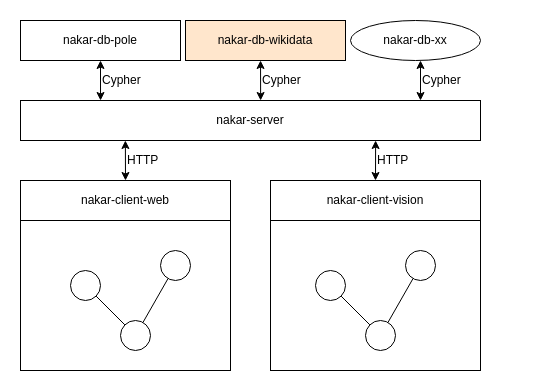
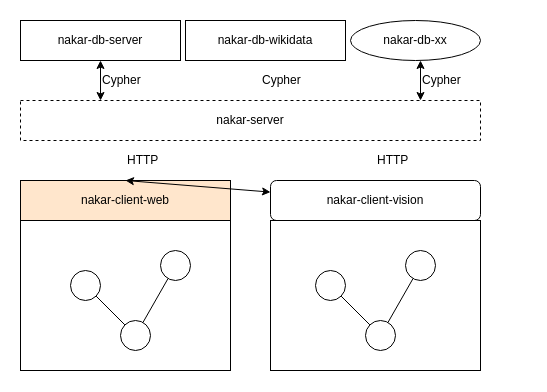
node "nakar-db-pole": label "nakar-db-pole" -> "nakar-db-server"
node "nakar-db-wikidata": fillcolor #ffe6cc -> #ffffff
edge "nakar-db-wikidata" -- "nakar-server": removed
node "nakar-server": style solid -> dashed
edge "nakar-server" -- "nakar-client-web": now "nakar-client-vision" -- "nakar-client-web"
edge "nakar-server" -- "nakar-client-vision": removed
node "nakar-client-web": fillcolor #ffffff -> #ffe6cc
node "nakar-client-vision": shape rectangle -> rounded rectangle
